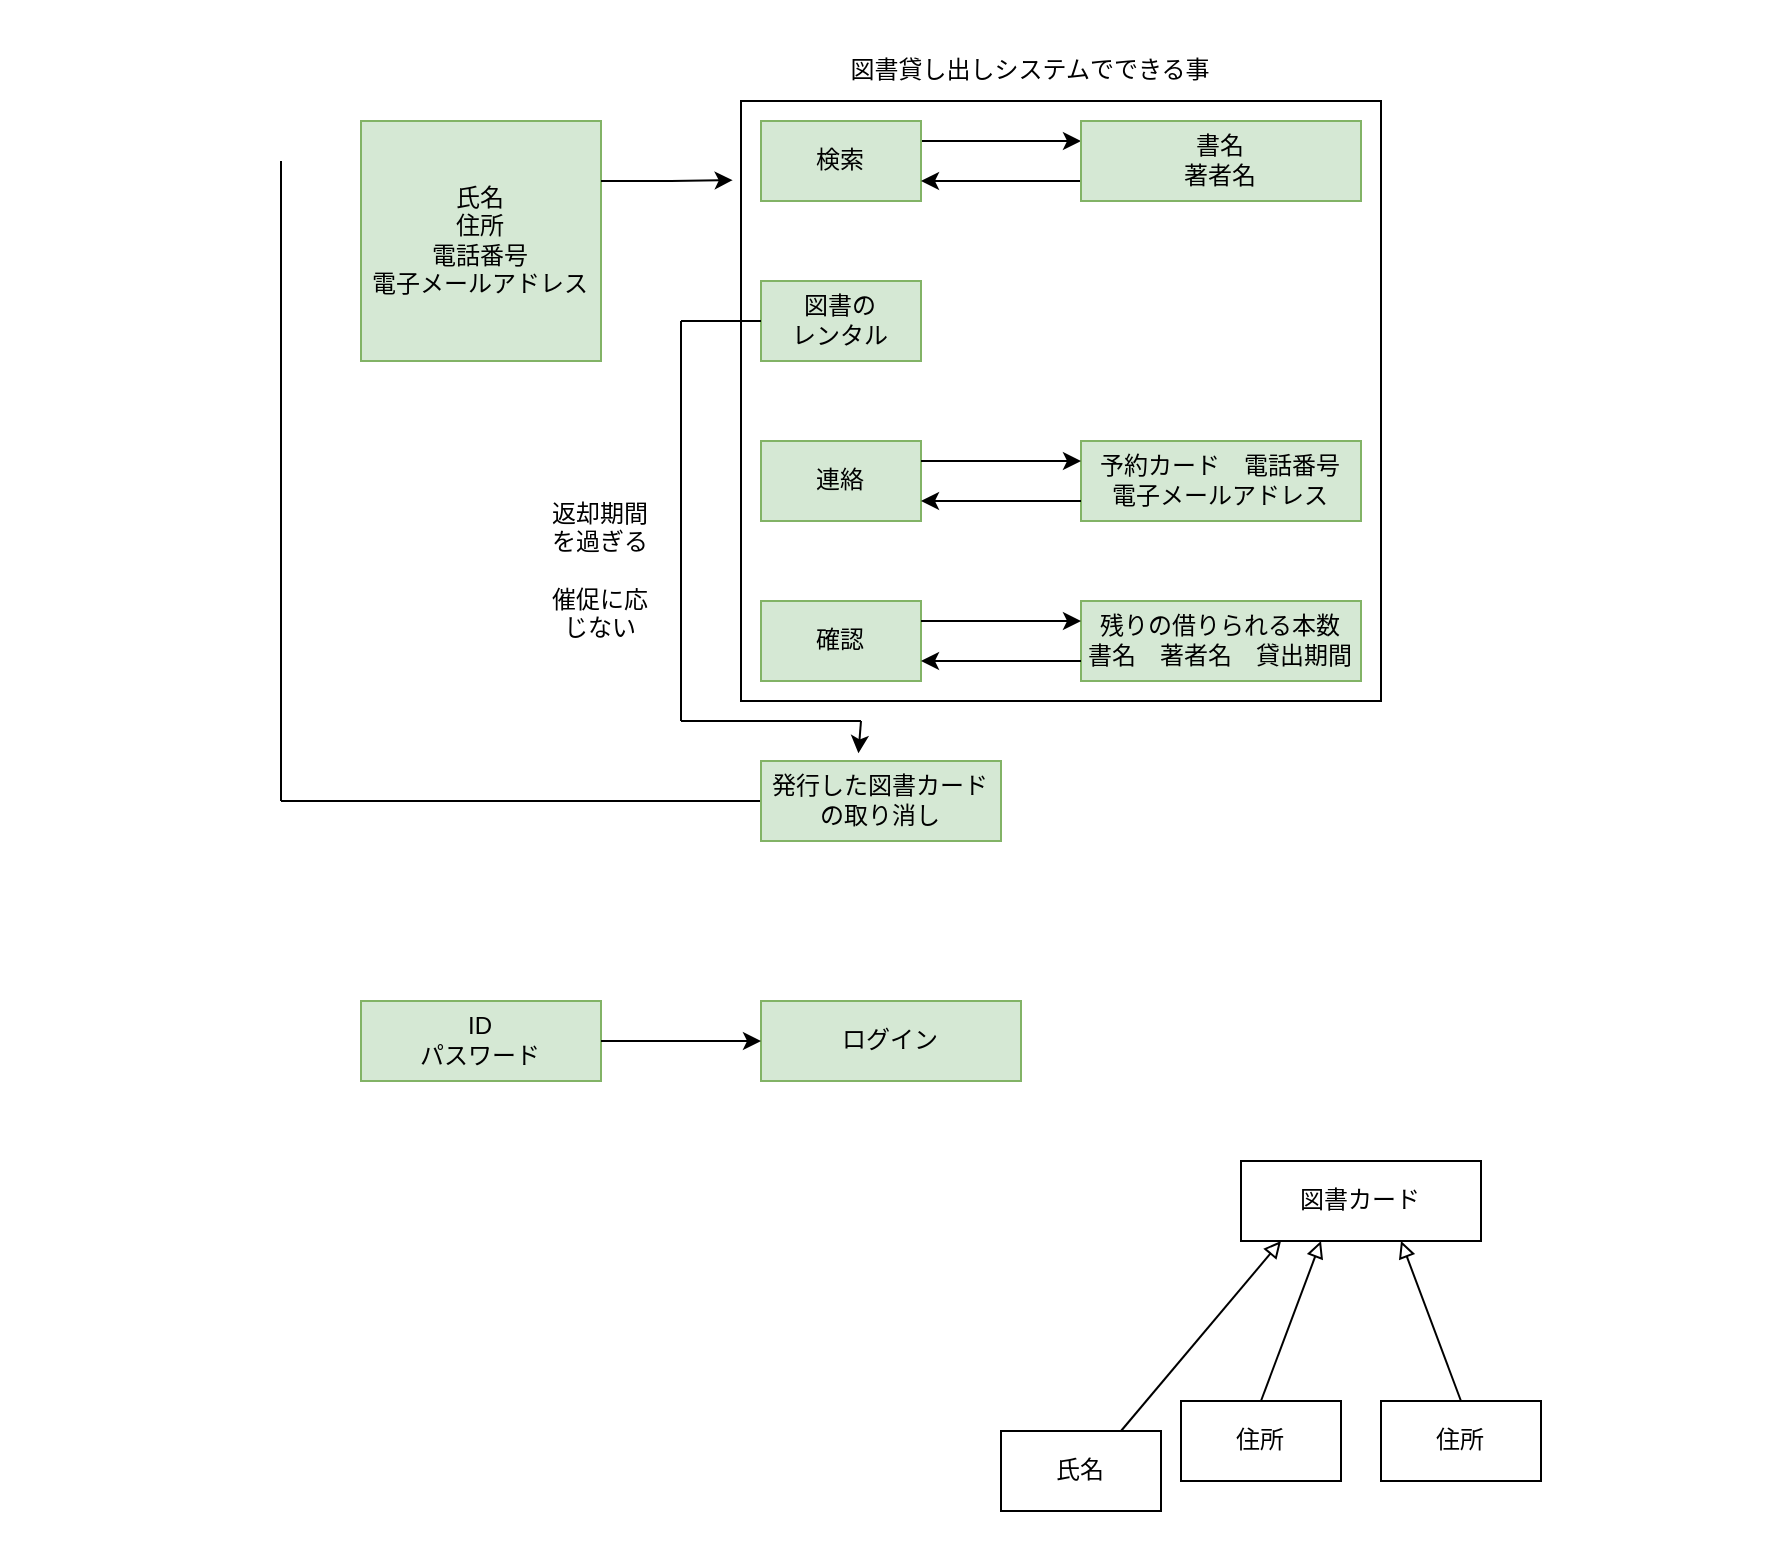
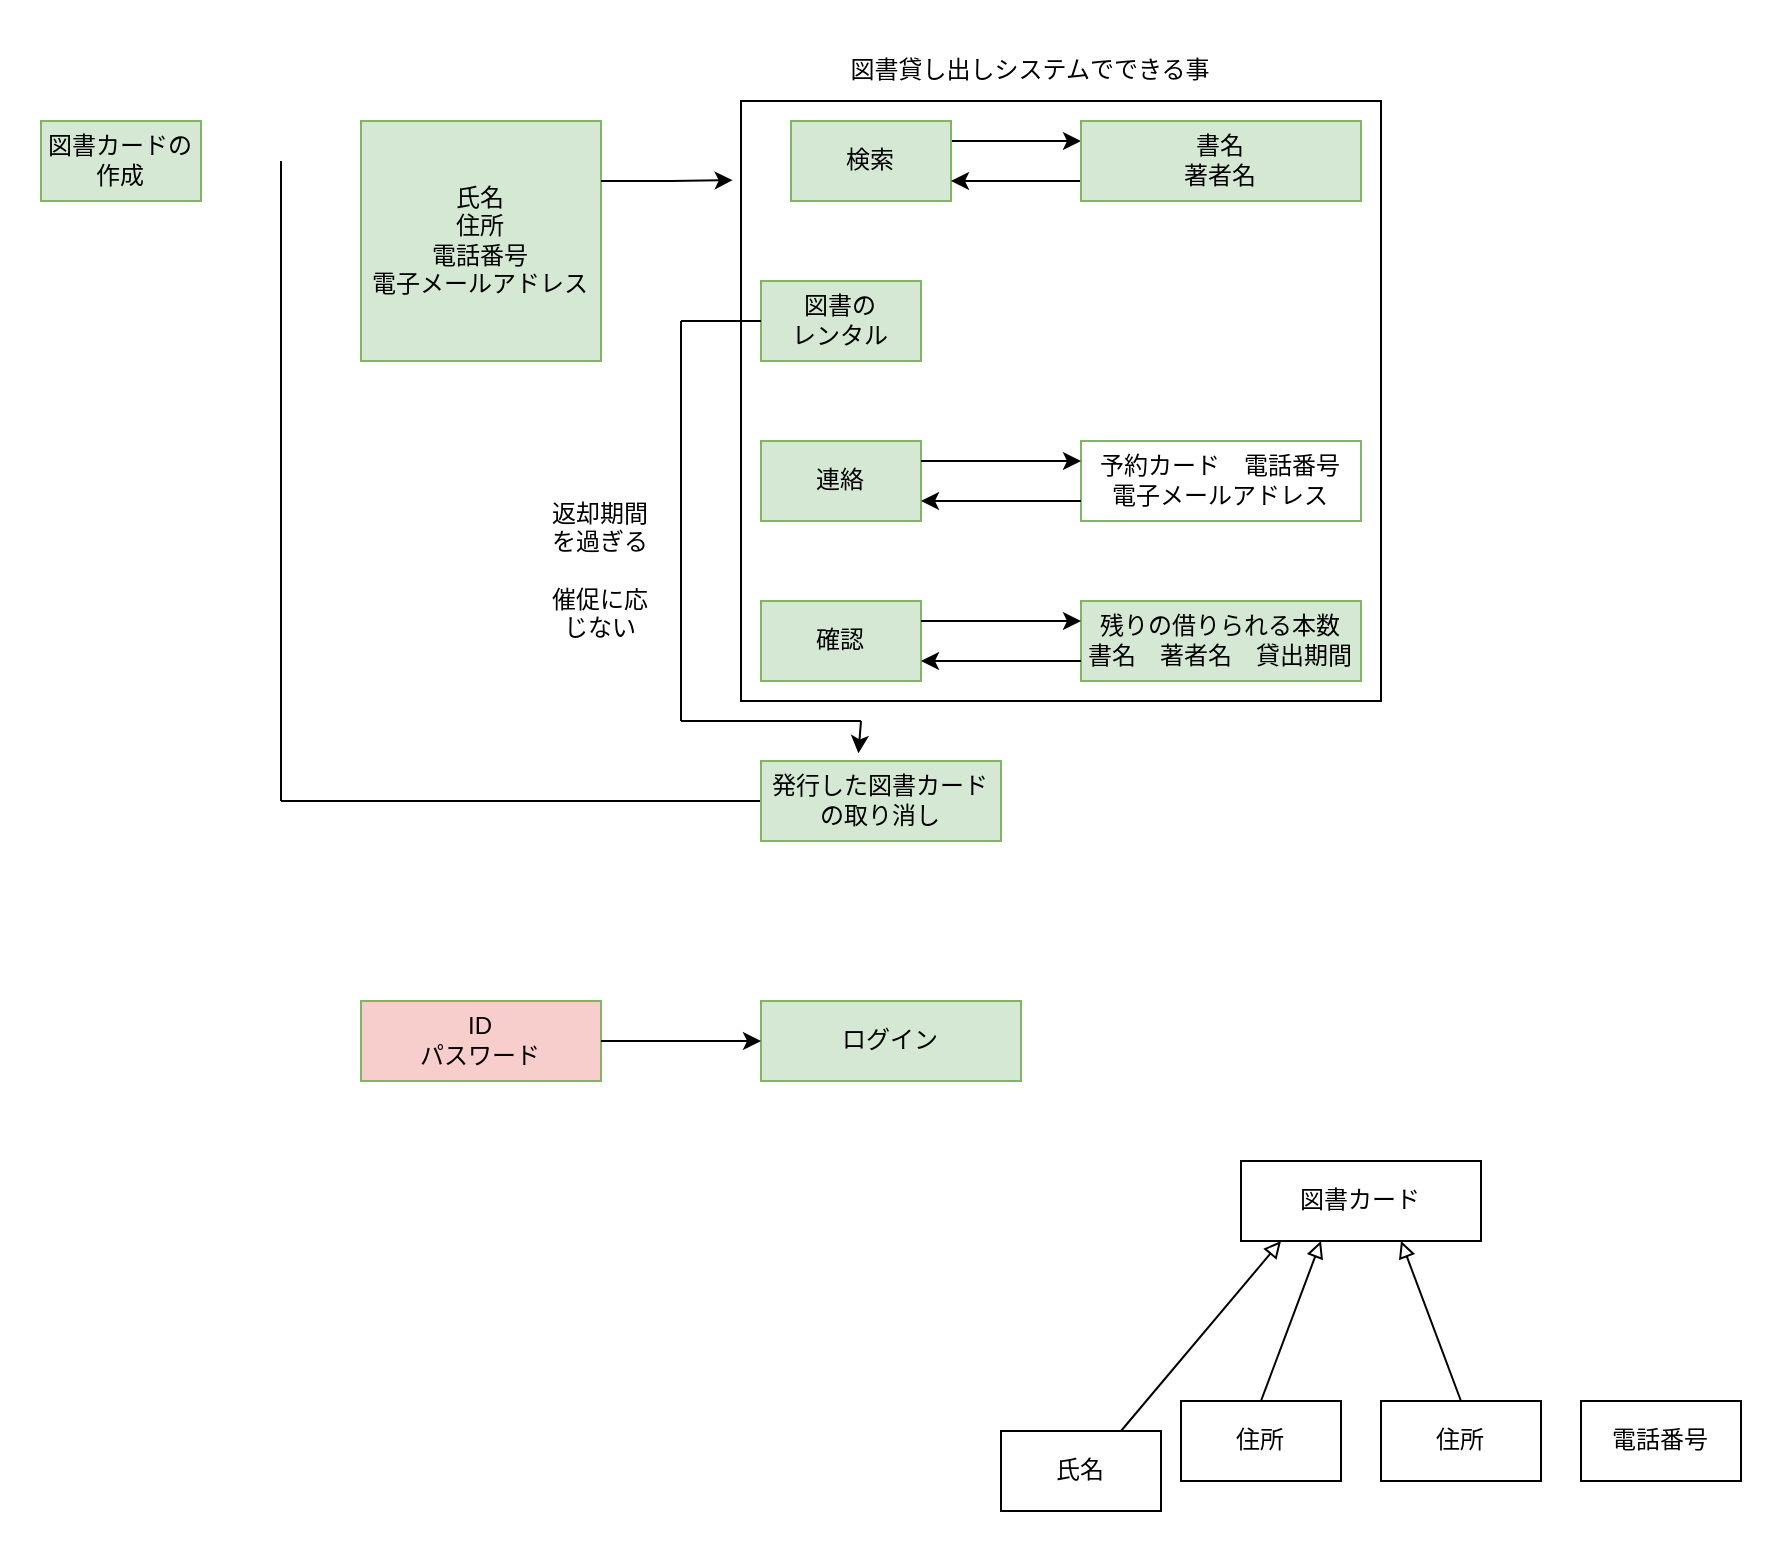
node "図書カードの作成": added
node "検索": moved (841, 161) -> (871, 161)
node "予約カード 電話番号 電子メールアドレス": fillcolor #d5e8d4 -> #ffffff
node "ID パスワード": fillcolor #d5e8d4 -> #f8cecc
node "電話番号": added
